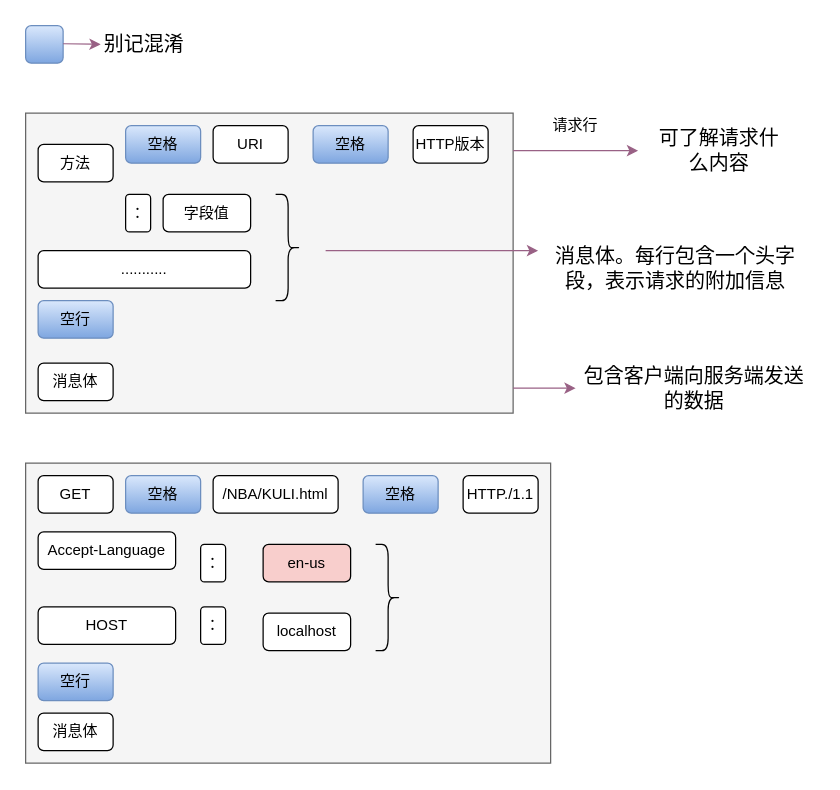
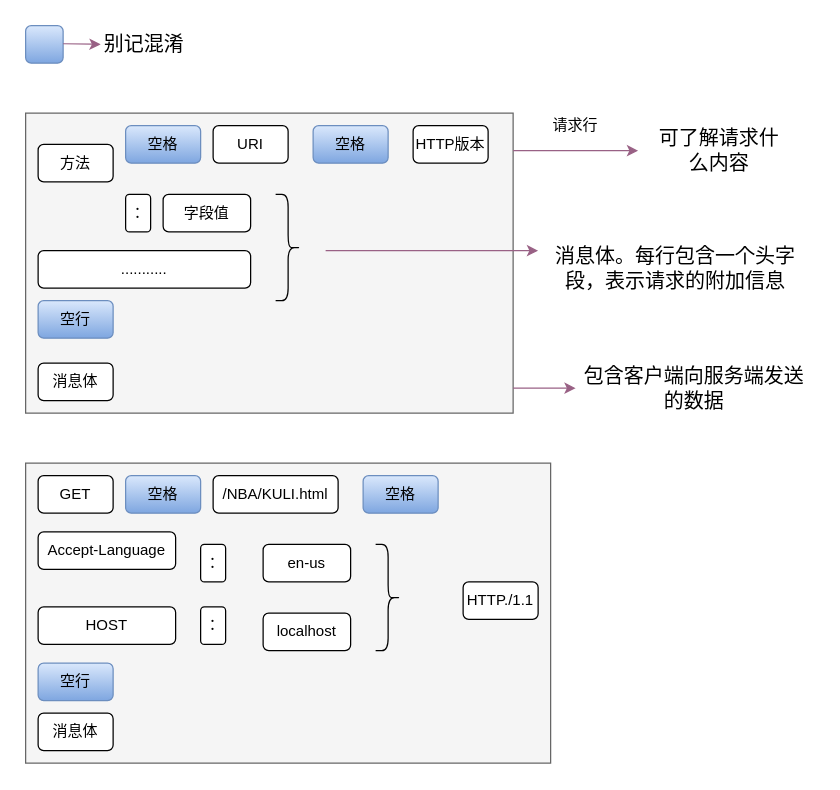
node "HTTP./1.1": moved (501, 494) -> (501, 601)
node "en-us": fillcolor #f8cecc -> #ffffff
